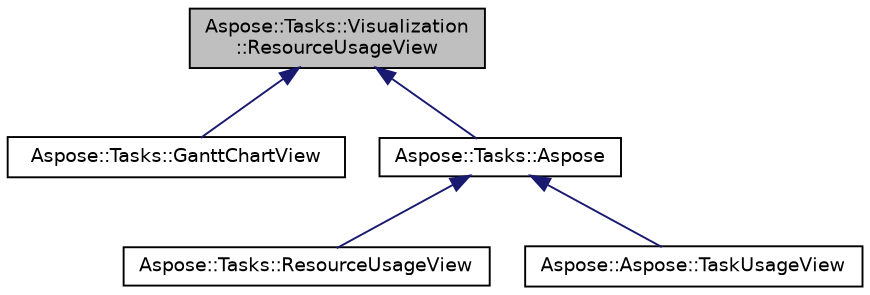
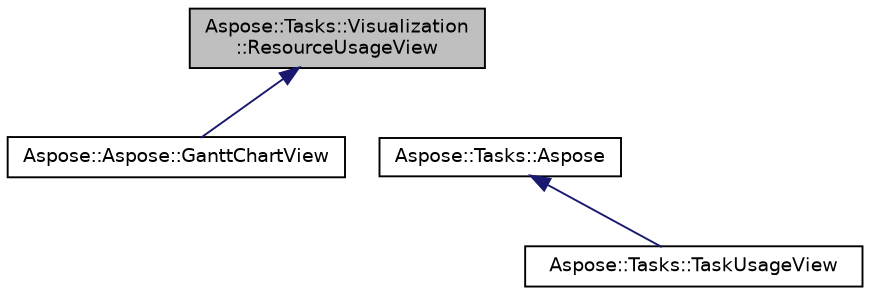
edge "Aspose::Tasks::Aspose" -> "Aspose::Tasks::Visualization ::ResourceUsageView": removed
node "Aspose::Tasks::GanttChartView": label "Aspose::Tasks::GanttChartView" -> "Aspose::Aspose::GanttChartView"
node "Aspose::Tasks::ResourceUsageView": removed
node "Aspose::Aspose::TaskUsageView": label "Aspose::Aspose::TaskUsageView" -> "Aspose::Tasks::TaskUsageView"
